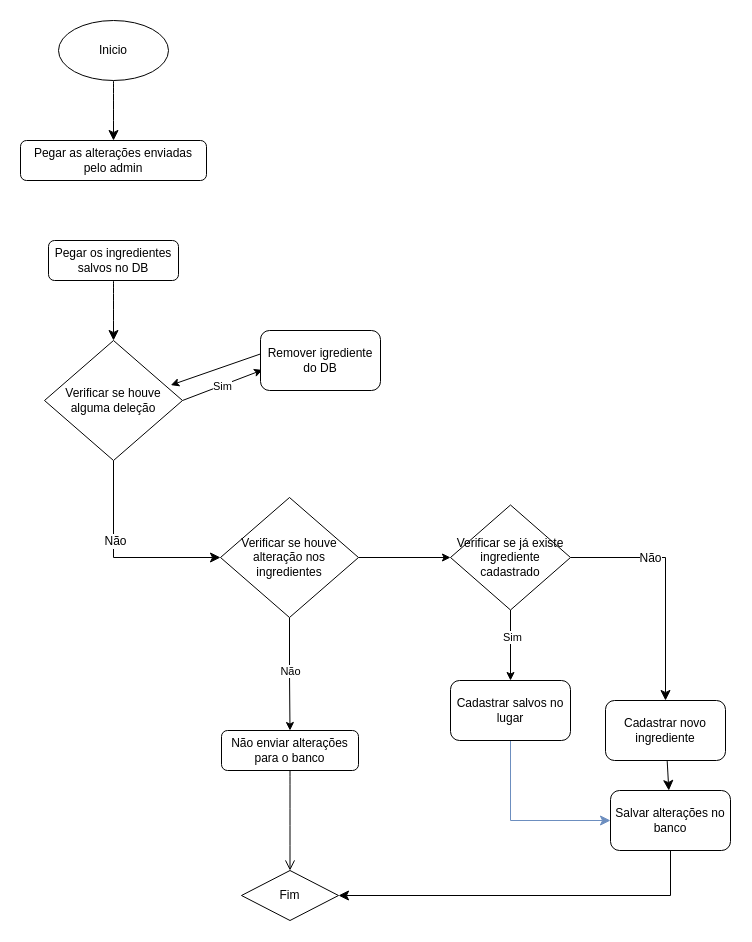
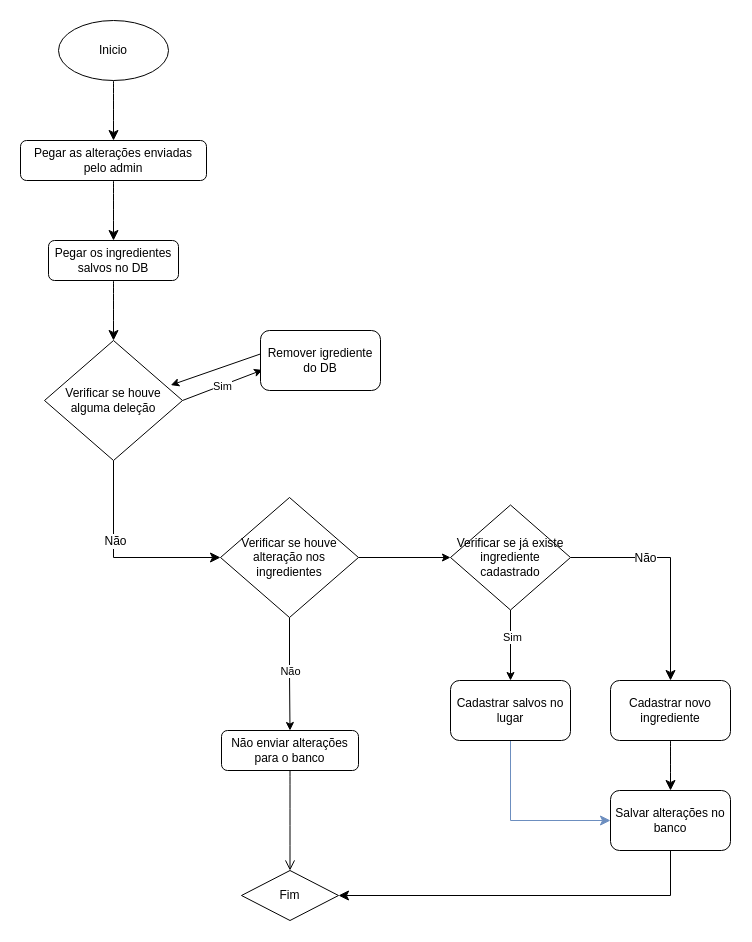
edge "Pegar as alterações enviadas pelo admin" -> "Pegar os ingredientes salvos no DB": added
node "Cadastrar novo ingrediente": moved (666, 731) -> (671, 711)
